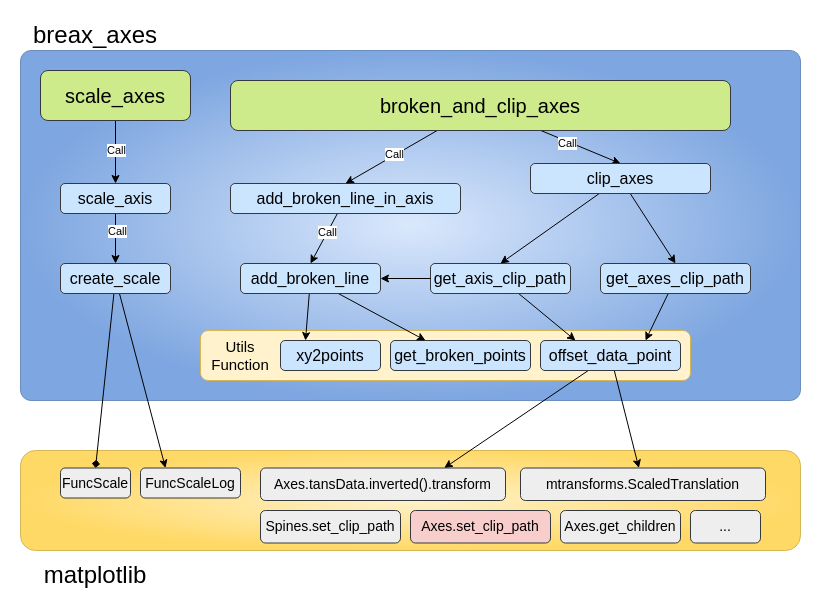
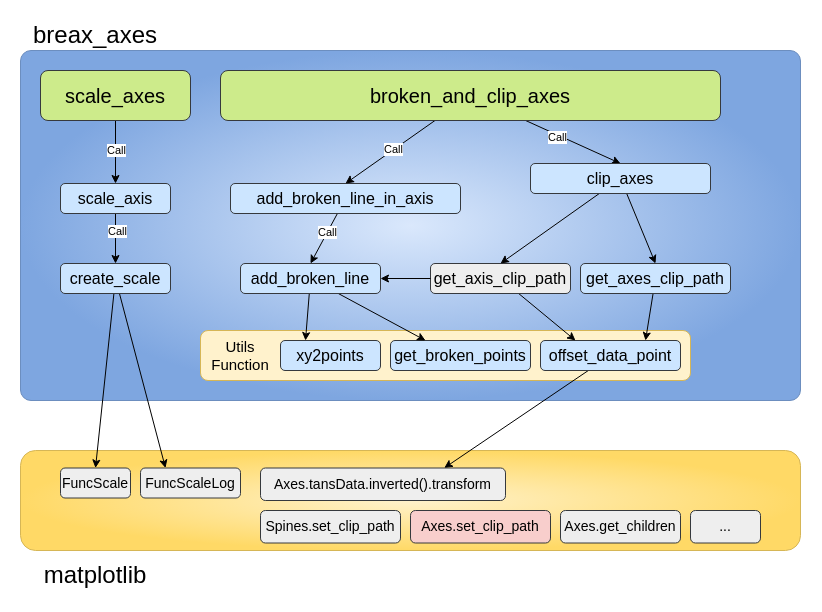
node "broken_and_clip_axes": moved (481, 106) -> (471, 96)
node "get_axis_clip_path": fillcolor #cce5ff -> #eeeeee
node "get_axes_clip_path": moved (676, 279) -> (656, 279)
edge "offset_data_point" -> "mtransforms.ScaledTranslation": removed
edge "create_scale" -> "FuncScale": arrowhead diamond -> classic
node "mtransforms.ScaledTranslation": removed
